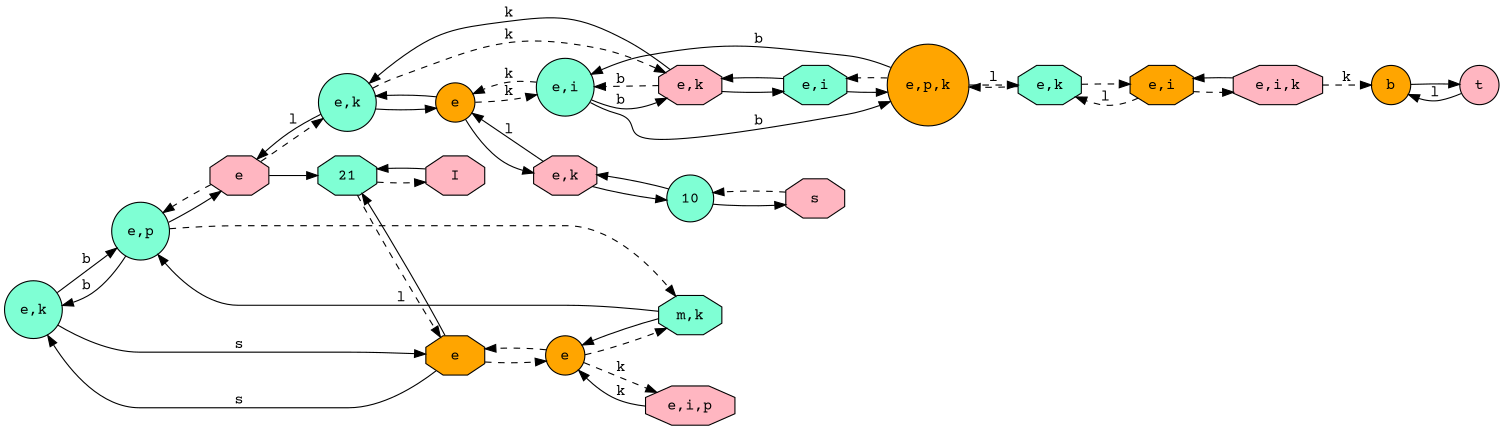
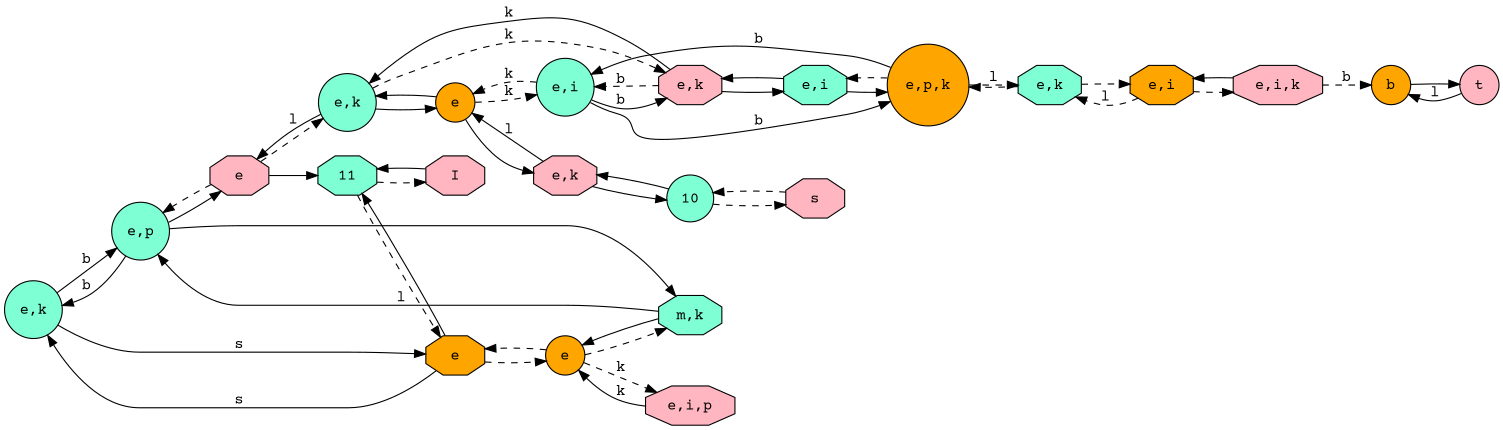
edge "e,i,k" -> "b": label "k" -> "b"
node "21": label "21" -> "11"
edge "10" -> "s": style solid -> dashed
edge "e,p" -> "m,k": style dashed -> solid
